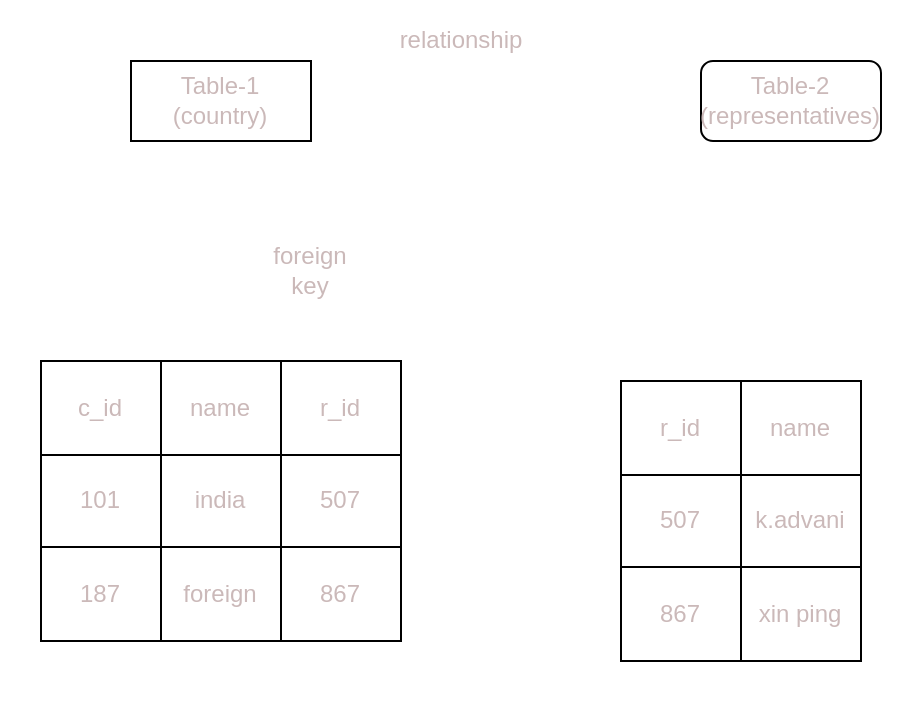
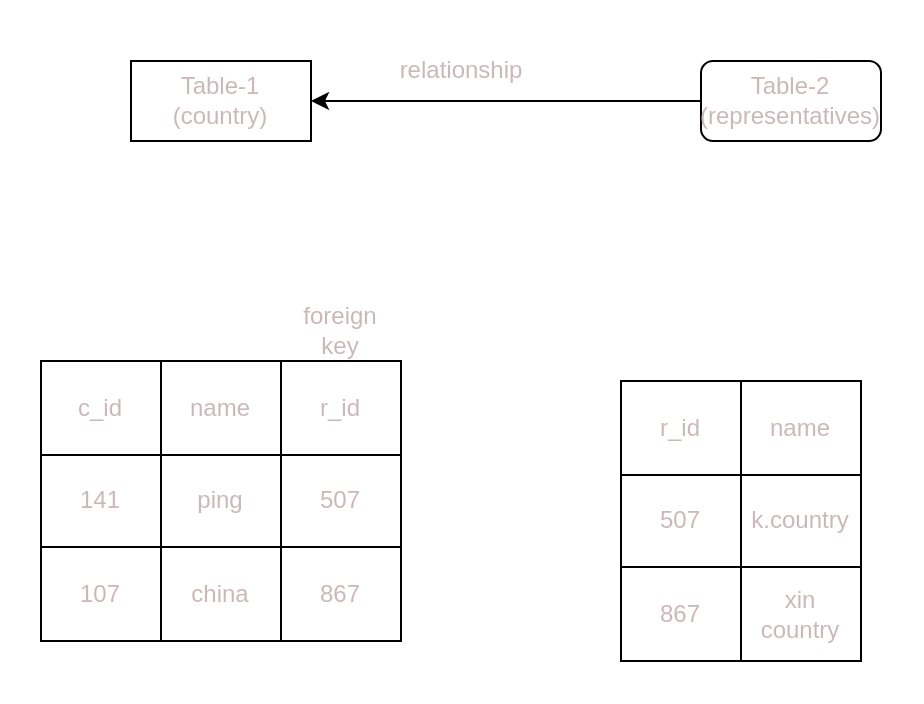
node "relationship": moved (461, 41) -> (461, 71)
edge "Table-2 (representatives)" -> "Table-1 (country)": added
node "foreign key": moved (311, 271) -> (341, 331)
node "101": label "101" -> "141"
node "india": label "india" -> "ping"
node "k.advani": label "k.advani" -> "k.country"
node "187": label "187" -> "107"
node "foreign": label "foreign" -> "china"
node "xin ping": label "xin ping" -> "xin country"
